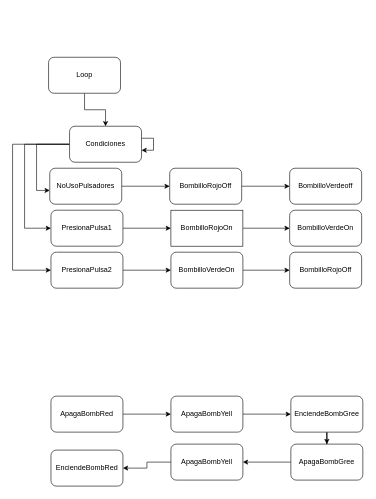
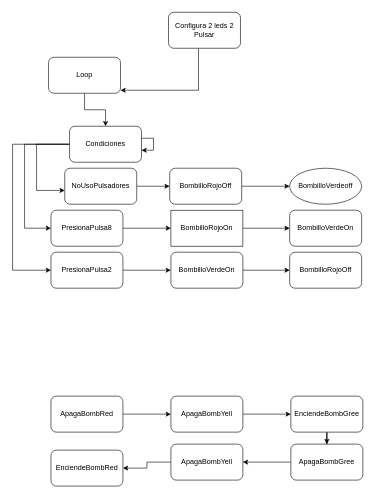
node "Configura 2 leds 2 Pulsar": added
edge "Configura 2 leds 2 Pulsar" -> "Loop": added
node "NoUsoPulsadores": moved (86, 186) -> (101, 186)
node "BombilloVerdeoff": shape rounded rectangle -> ellipse
node "PresionaPulsa1": label "PresionaPulsa1" -> "PresionaPulsa8"
